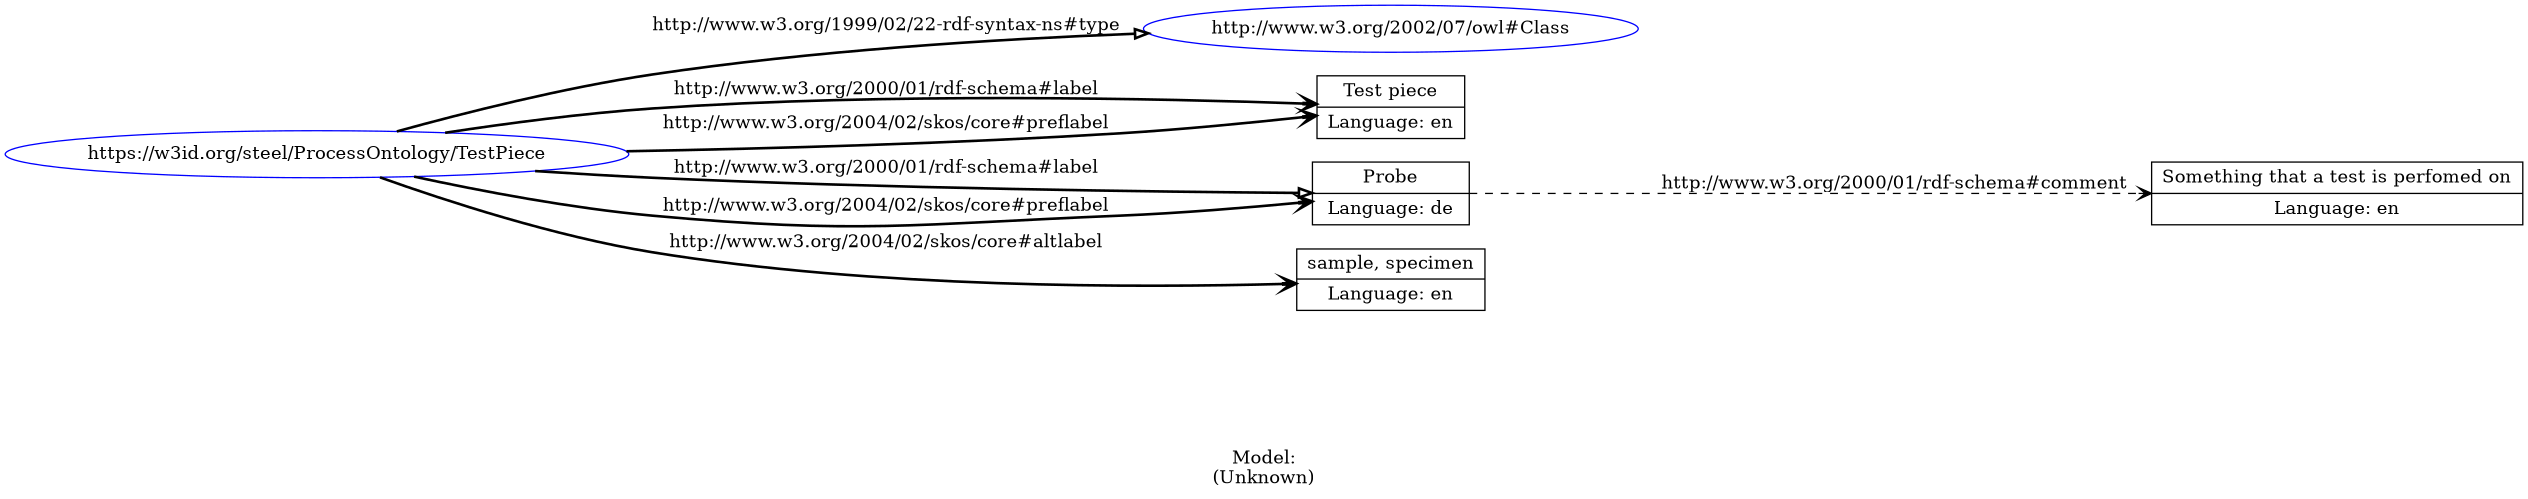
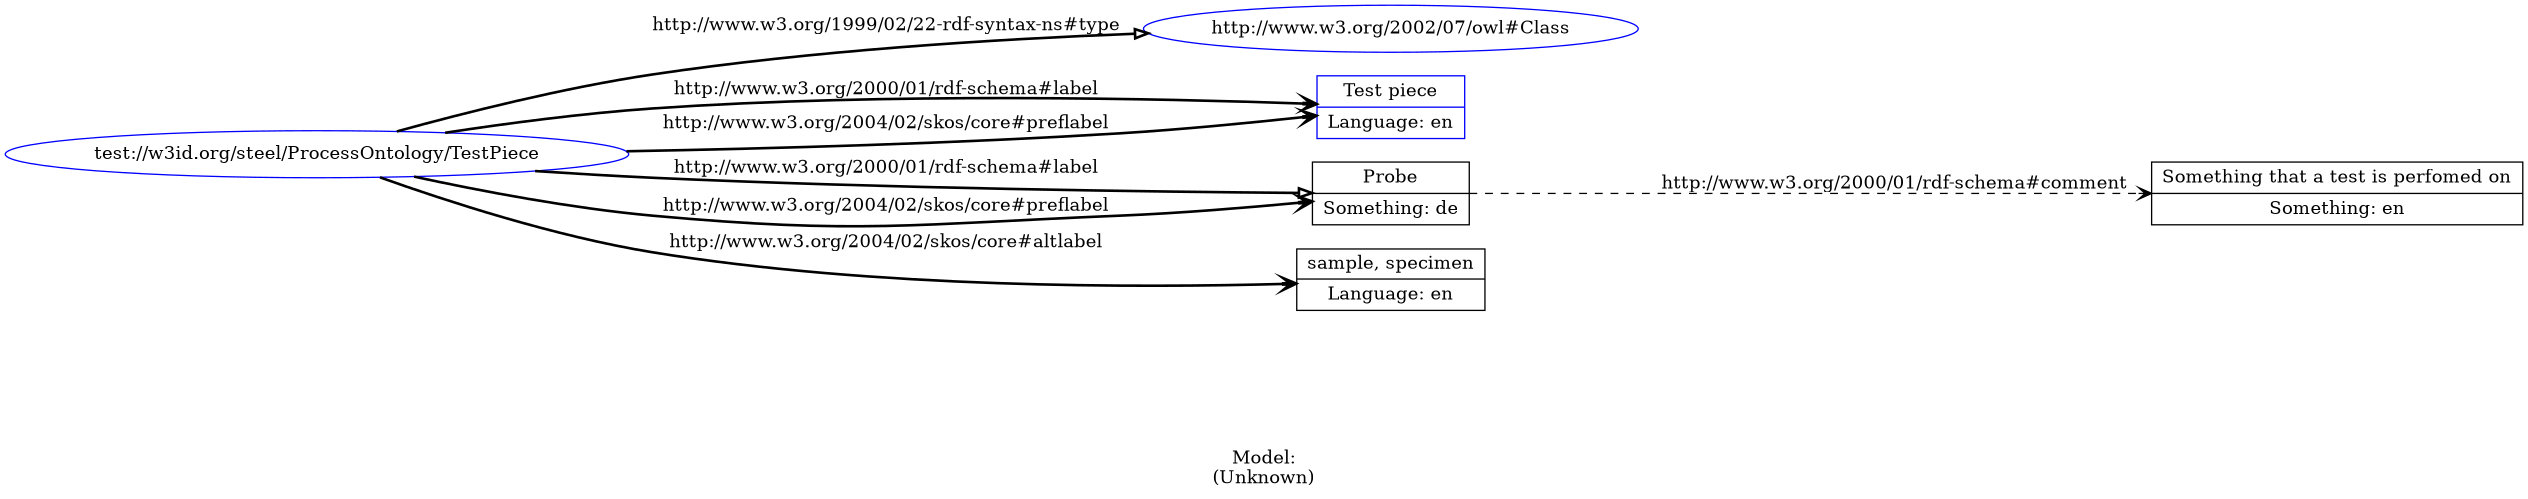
node "Test piece": color black -> blue
node "https://w3id.org/steel/ProcessOntology/TestPiece": label "https://w3id.org/steel/ProcessOntology/TestPiece" -> "test://w3id.org/steel/ProcessOntology/TestPiece"
node "Probe": text "Language: de" -> "Something: de"
node "Something that a test is perfomed on": text "Language: en" -> "Something: en"
